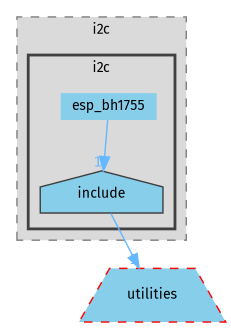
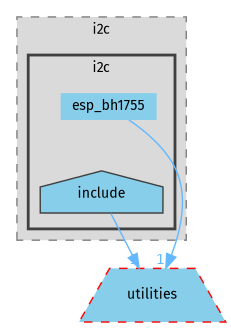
edge "esp_bh1755" -> "include": now "esp_bh1755" -> "utilities"
